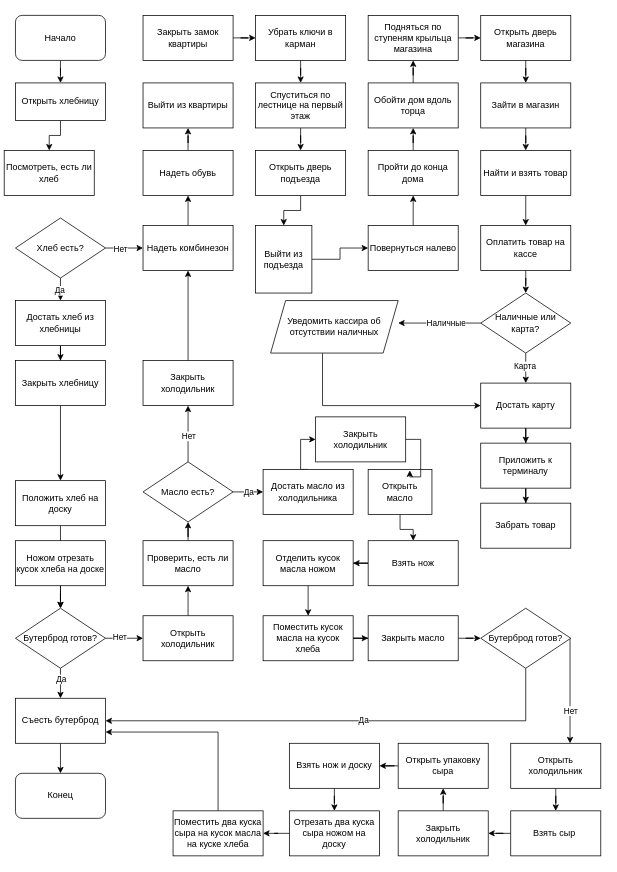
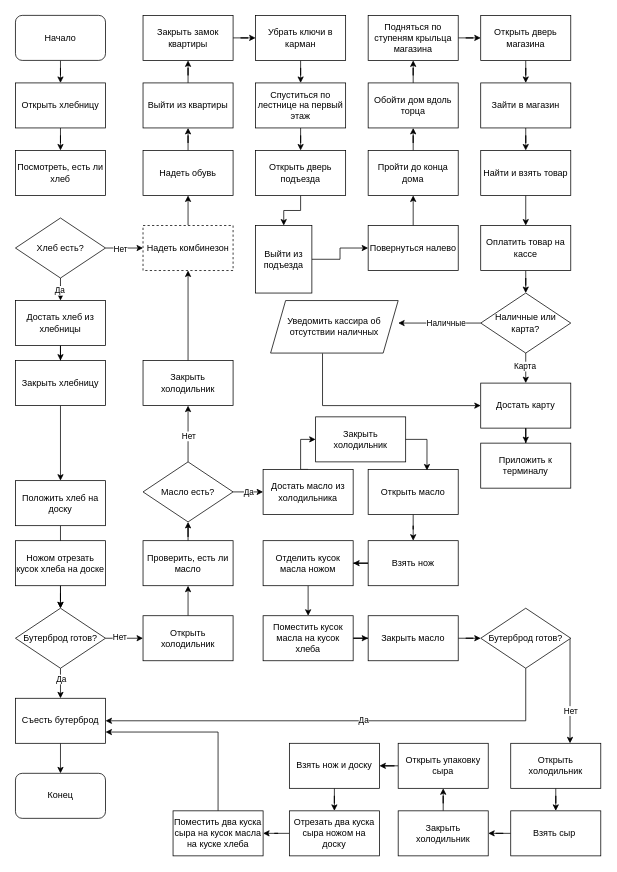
edge "Выйти из квартиры" -> "Закрыть замок квартиры": added
node "Открыть хлебницу": size 90x38 -> 90x45
node "Посмотреть, есть ли хлеб": moved (49, 173) -> (60, 173)
node "Надеть комбинезон": style solid -> dashed
node "Открыть масло": size 64x45 -> 90x45
edge "Приложить к терминалу" -> "Забрать товар": removed
node "Забрать товар": removed
